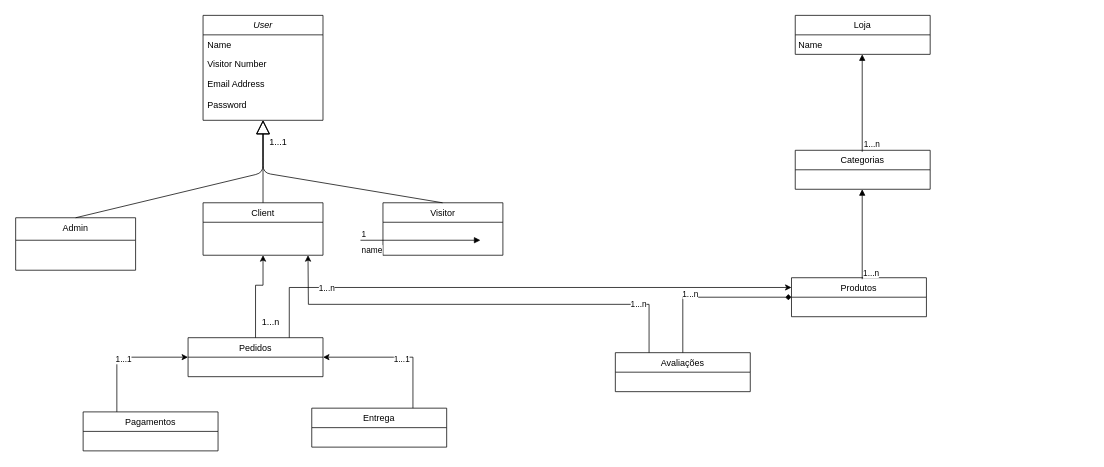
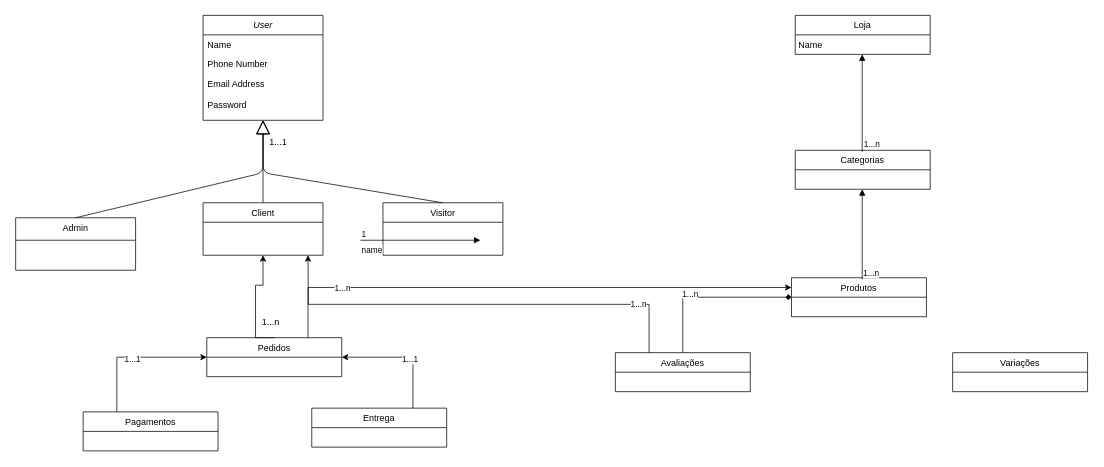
node "Visitor Number": label "Visitor Number" -> "Phone Number"
node "Pedidos": moved (255, 357) -> (274, 357)
node "Variações": added
